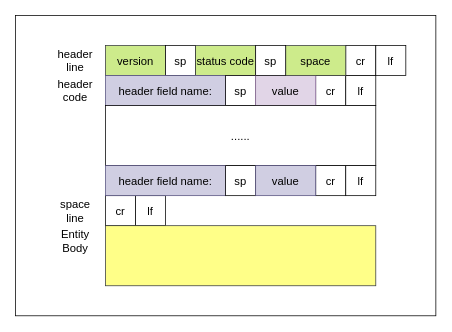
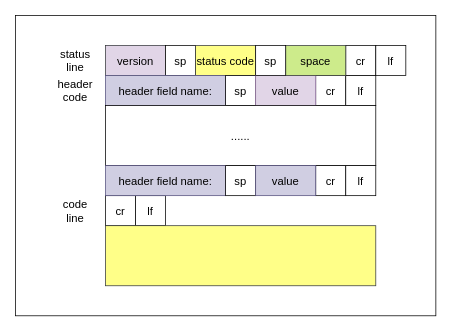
node "header line": label "header line" -> "status line"
node "version": fillcolor #cdeb8b -> #e1d5e7
node "status code": fillcolor #cdeb8b -> #ffff88
node "space line": label "space line" -> "code line"
node "Entity Body": removed
